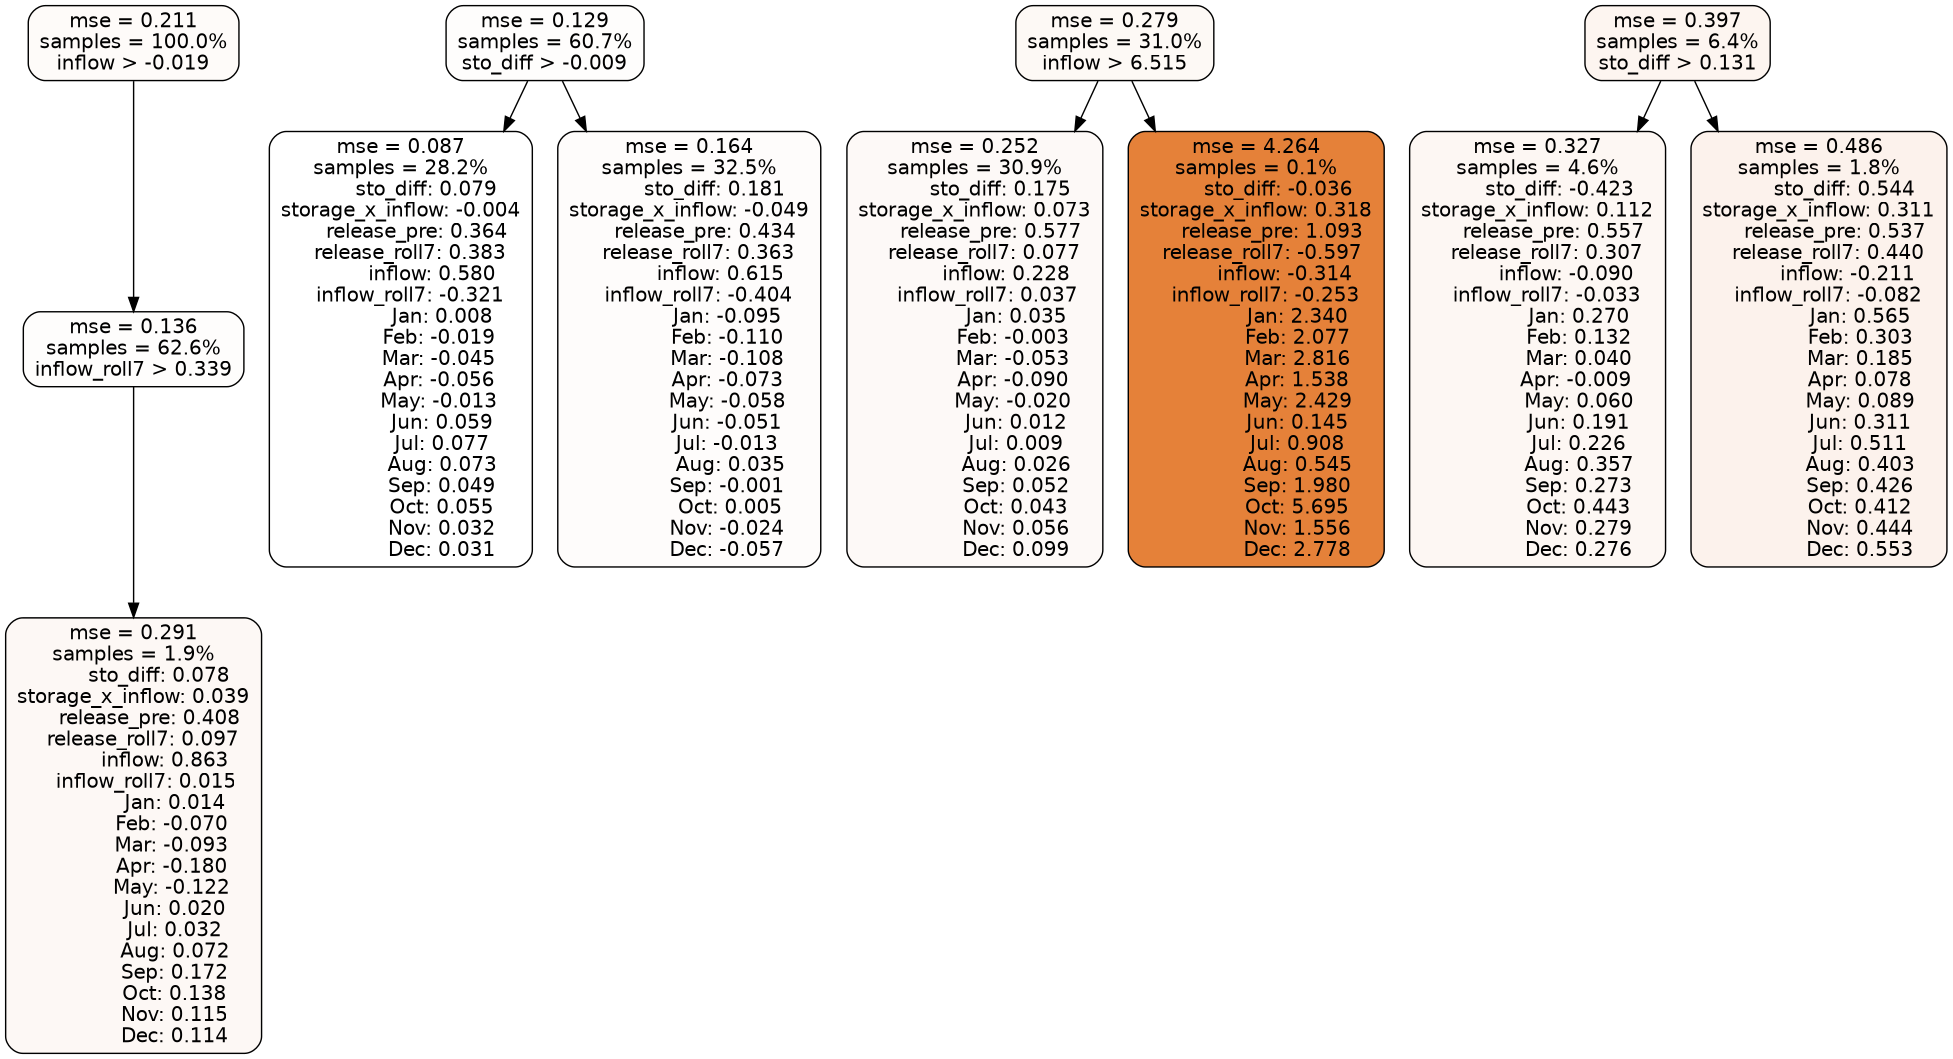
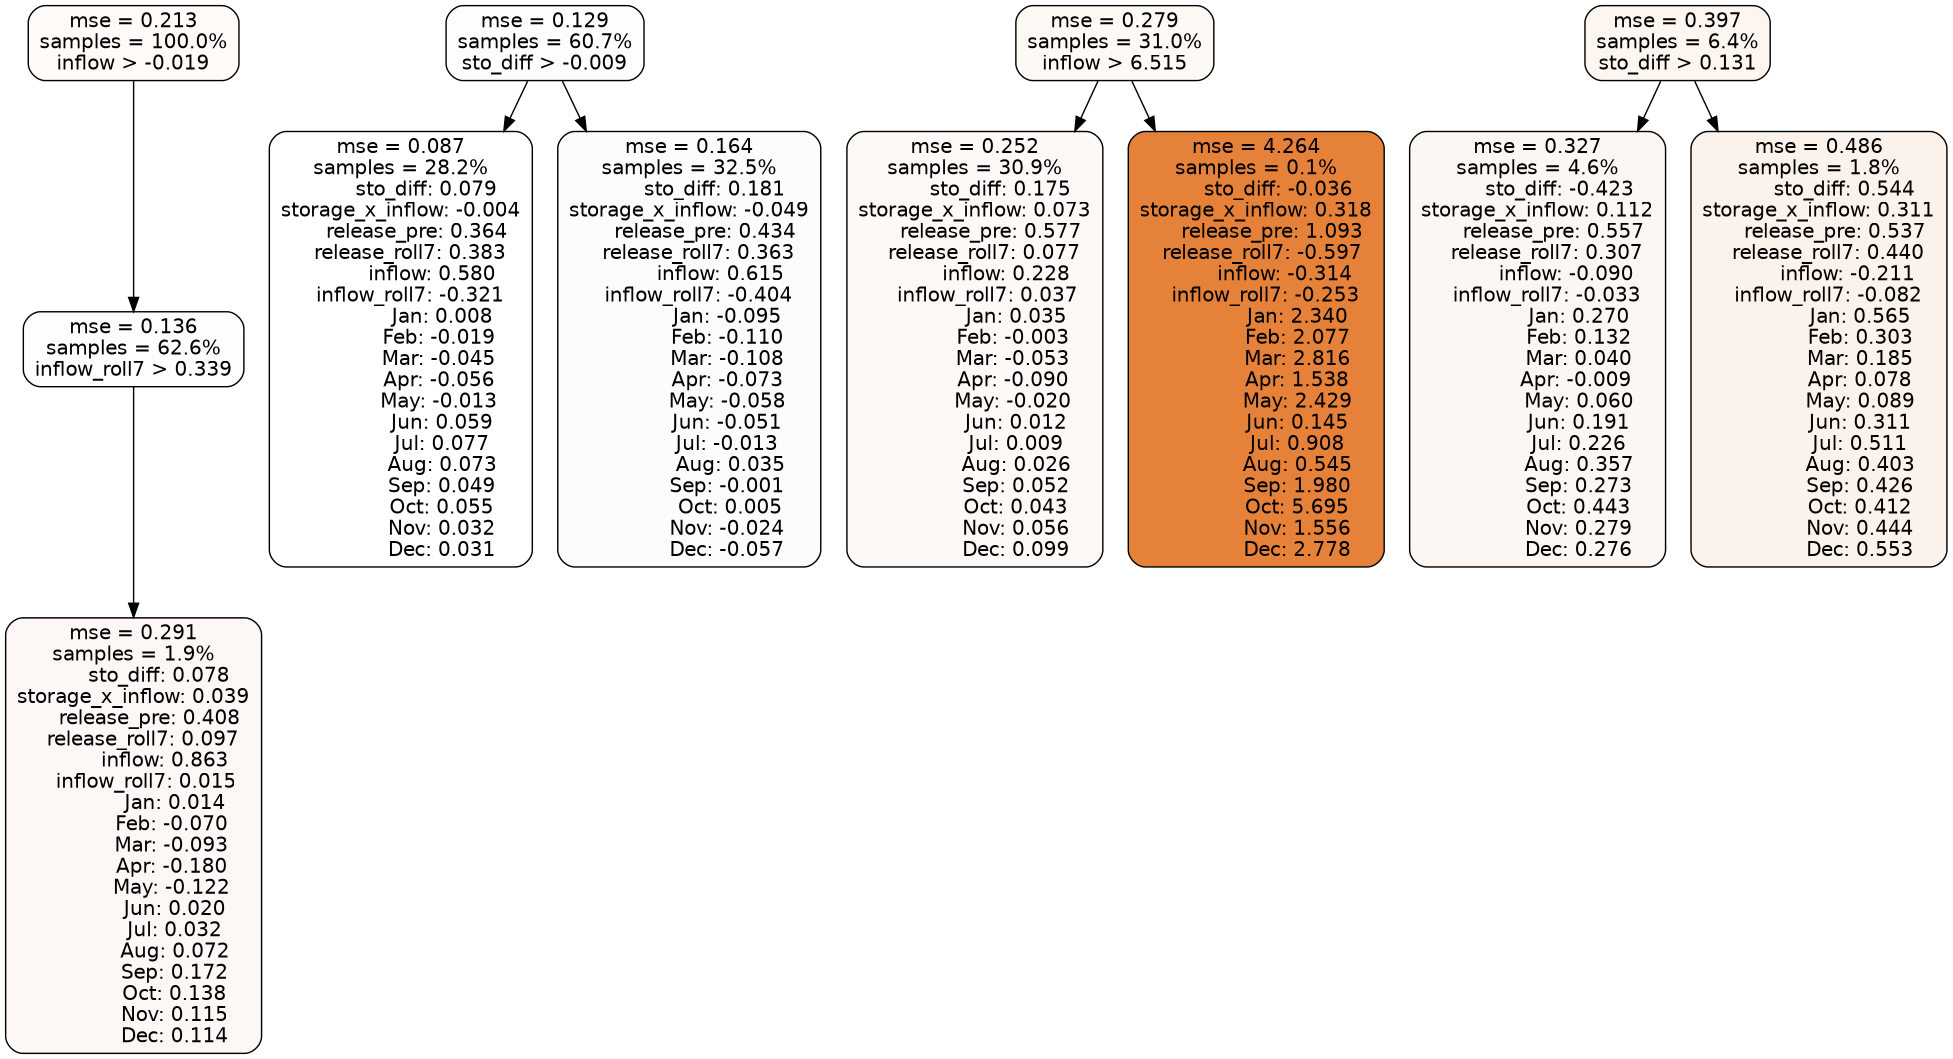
node "mse = 0.211 samples = 100.0% inflow > -0.019": label "mse = 0.211 samples = 100.0% inflow > -0.019" -> "mse = 0.213 samples = 100.0% inflow > -0.019"
